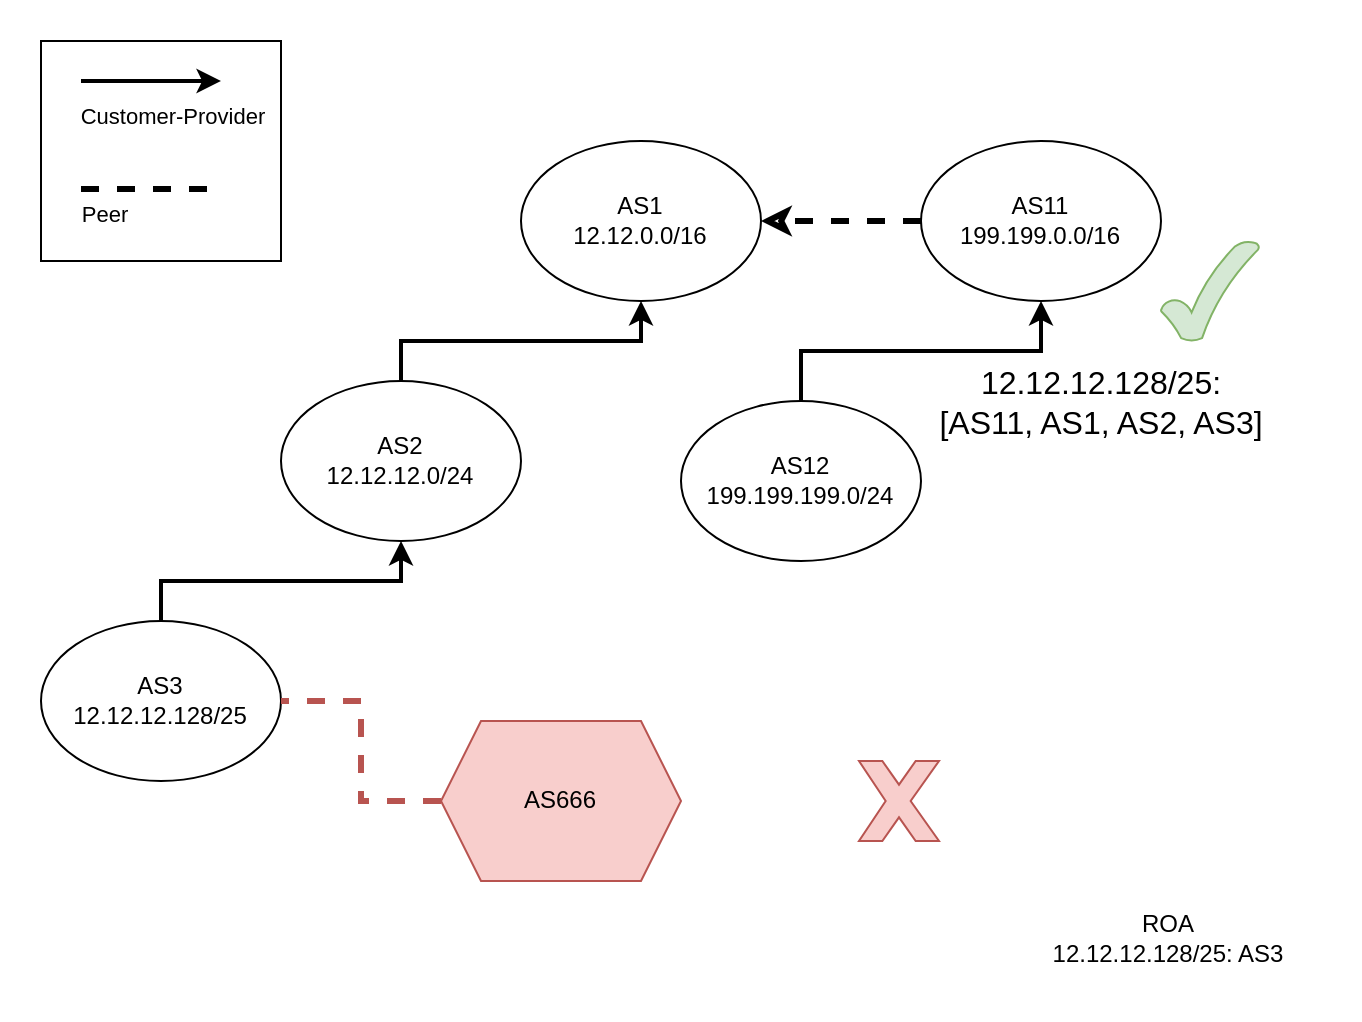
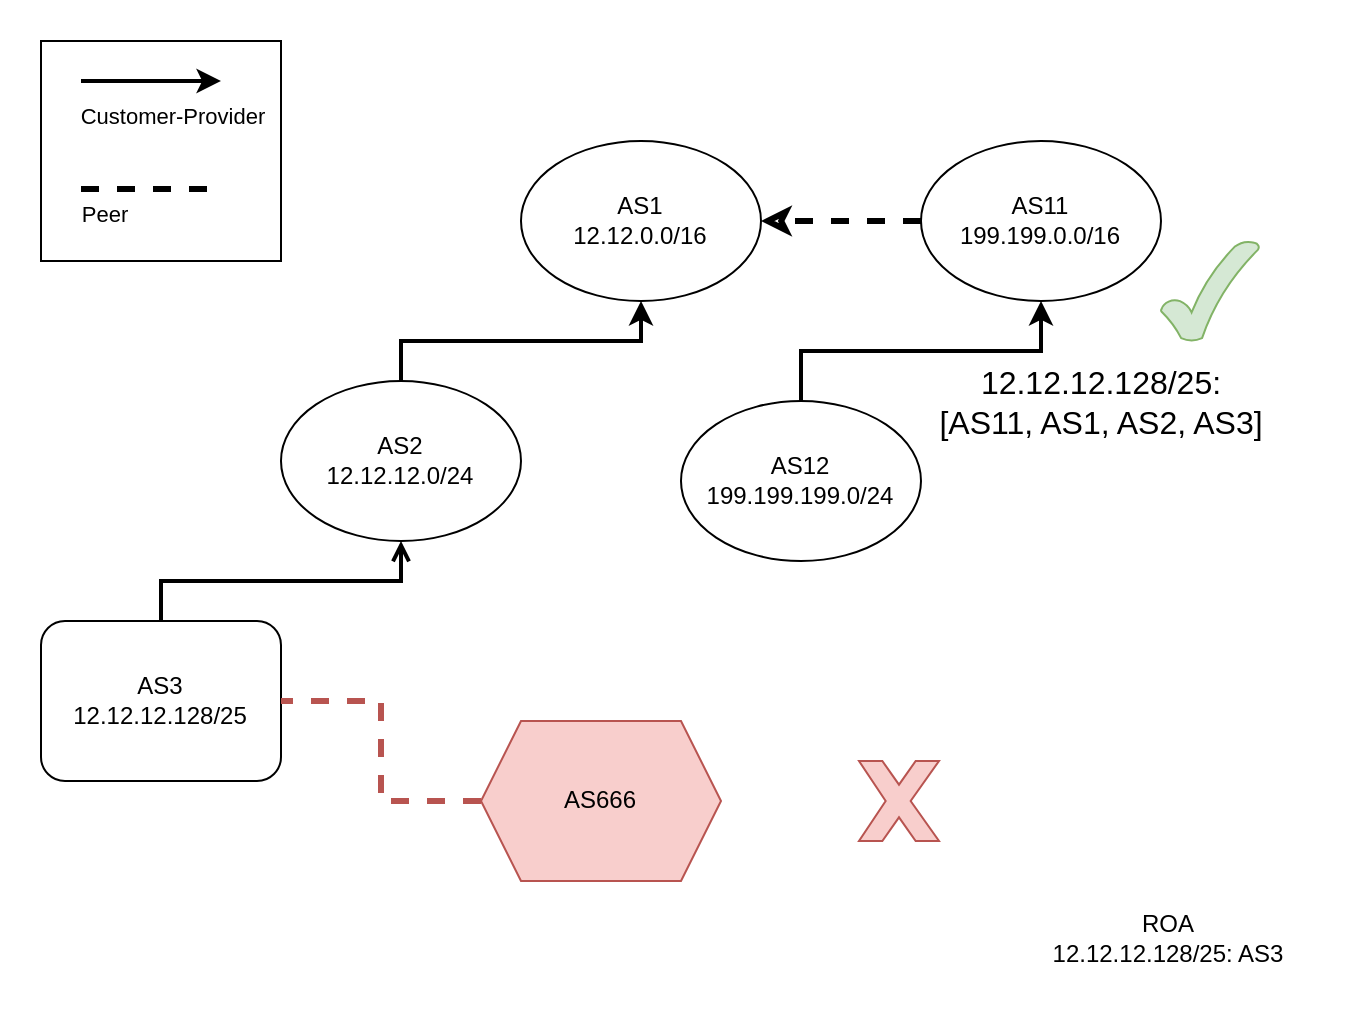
edge "AS3 12.12.12.128/25" -> "AS2 12.12.12.0/24": arrowhead classic -> open
node "AS3 12.12.12.128/25": shape ellipse -> rounded rectangle
node "AS666": moved (561, 801) -> (601, 801)
